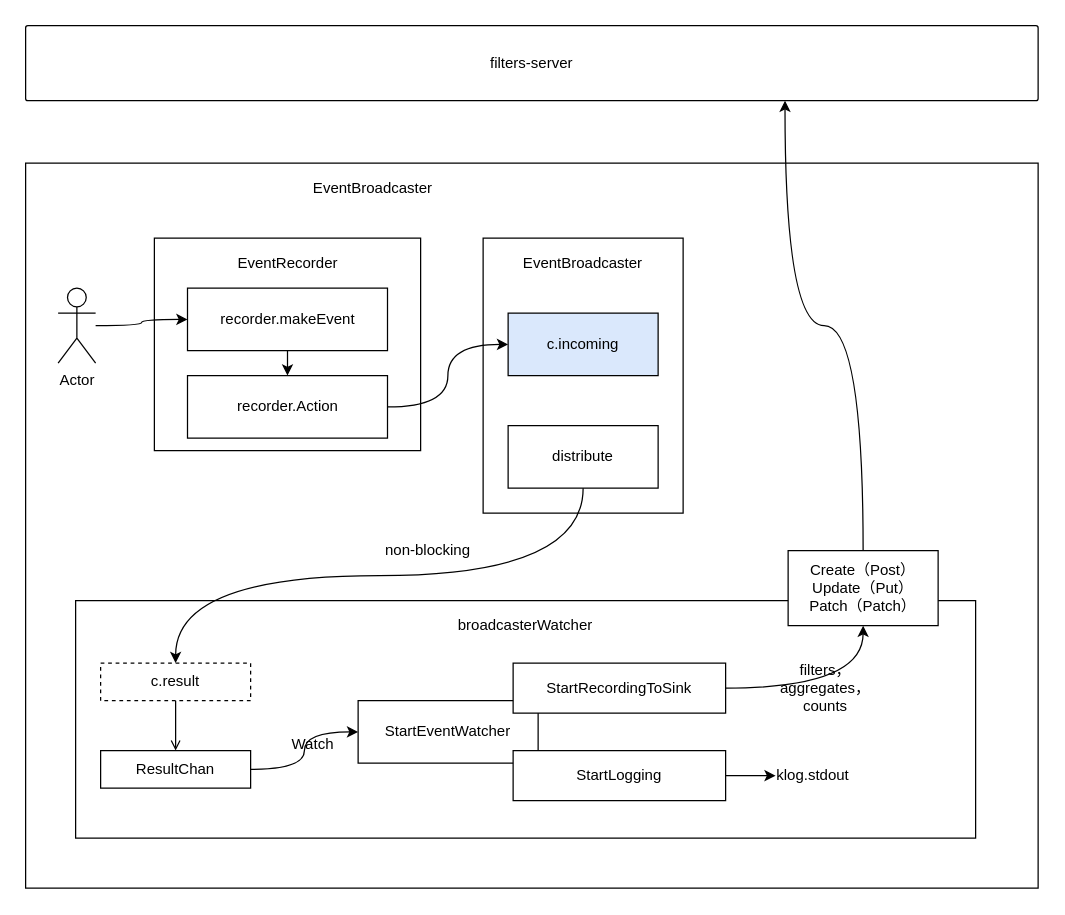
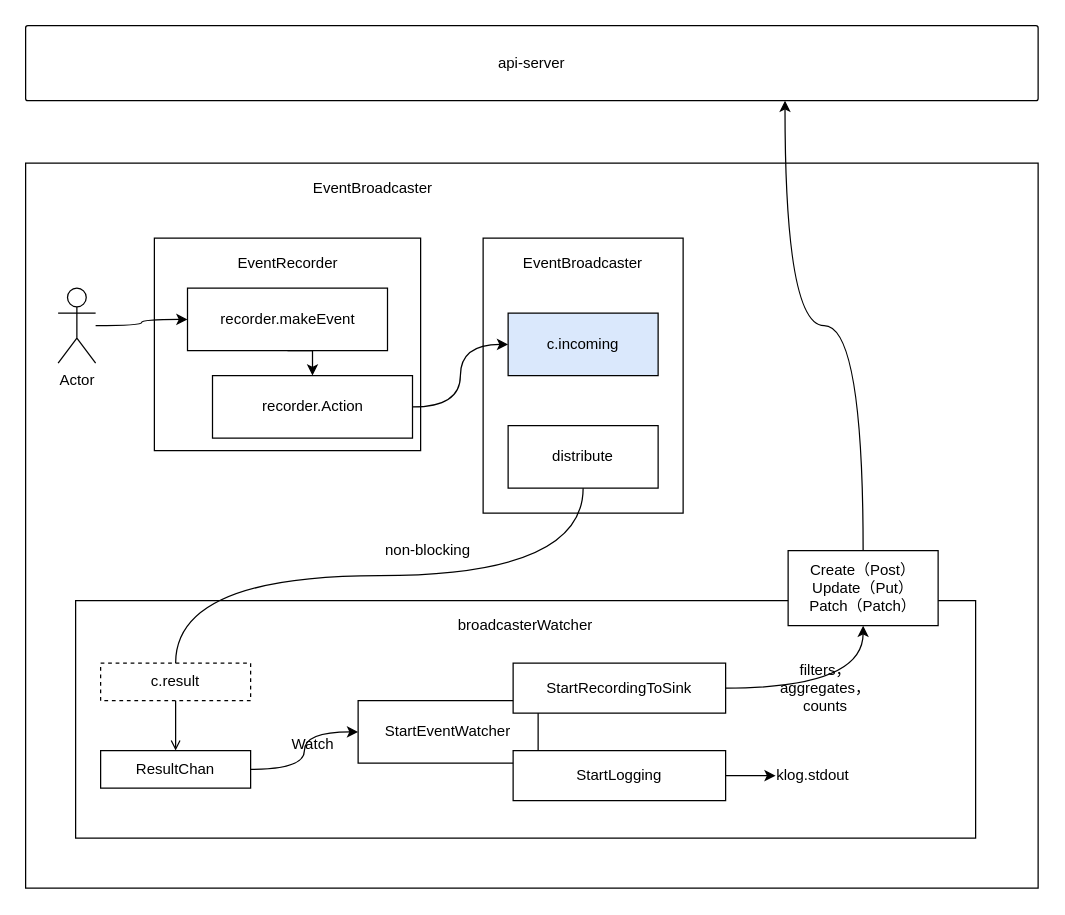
node "filters-server": label "filters-server" -> "api-server"
node "recorder.Action": moved (288, 407) -> (313, 407)
edge "distribute" -> "c.result": arrowhead classic -> none
